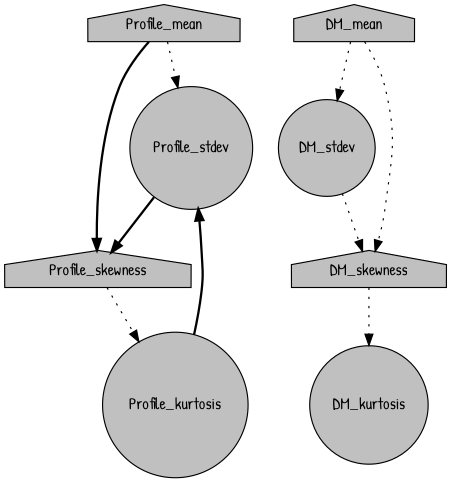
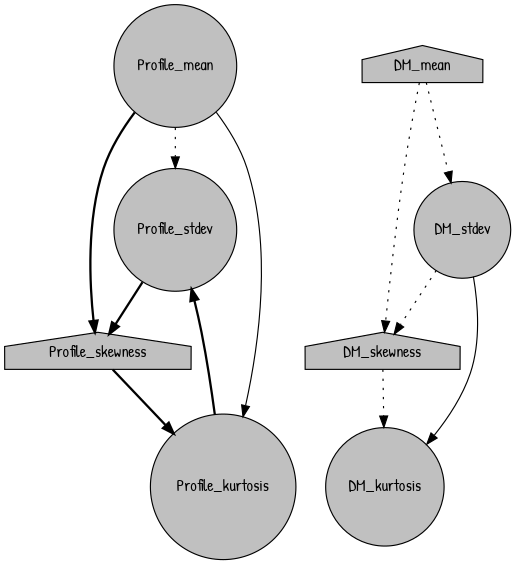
node "Profile_mean": shape house -> circle
edge "Profile_mean" -> "Profile_kurtosis": added
edge "Profile_skewness" -> "Profile_kurtosis": style dotted -> bold
edge "DM_stdev" -> "DM_kurtosis": added
